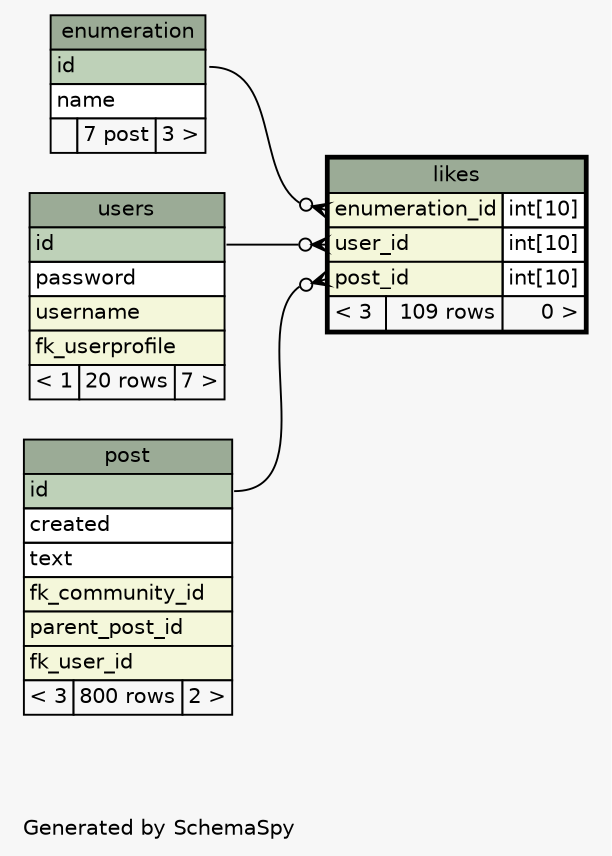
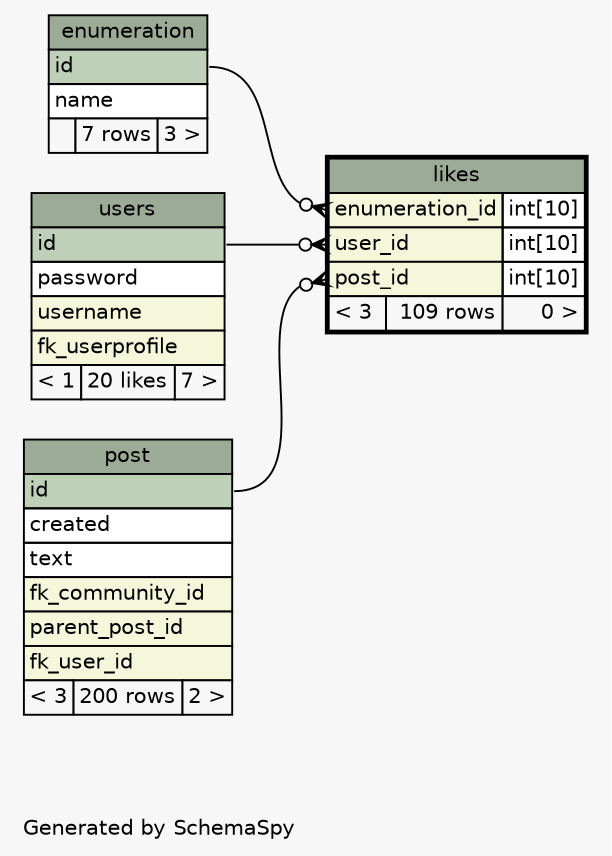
node "enumeration": text "7 post" -> "7 rows"
node "users": text "20 rows" -> "20 likes"
node "post": text "800 rows" -> "200 rows"
